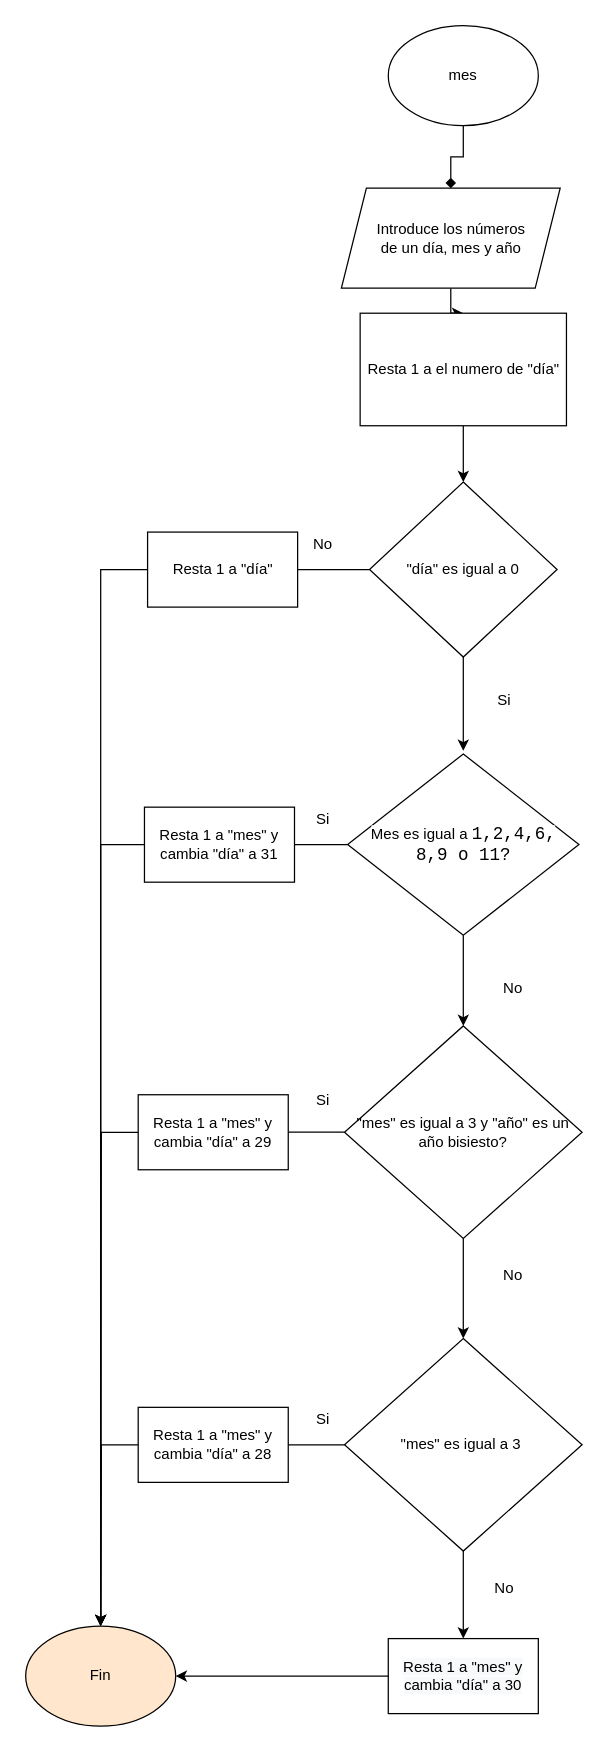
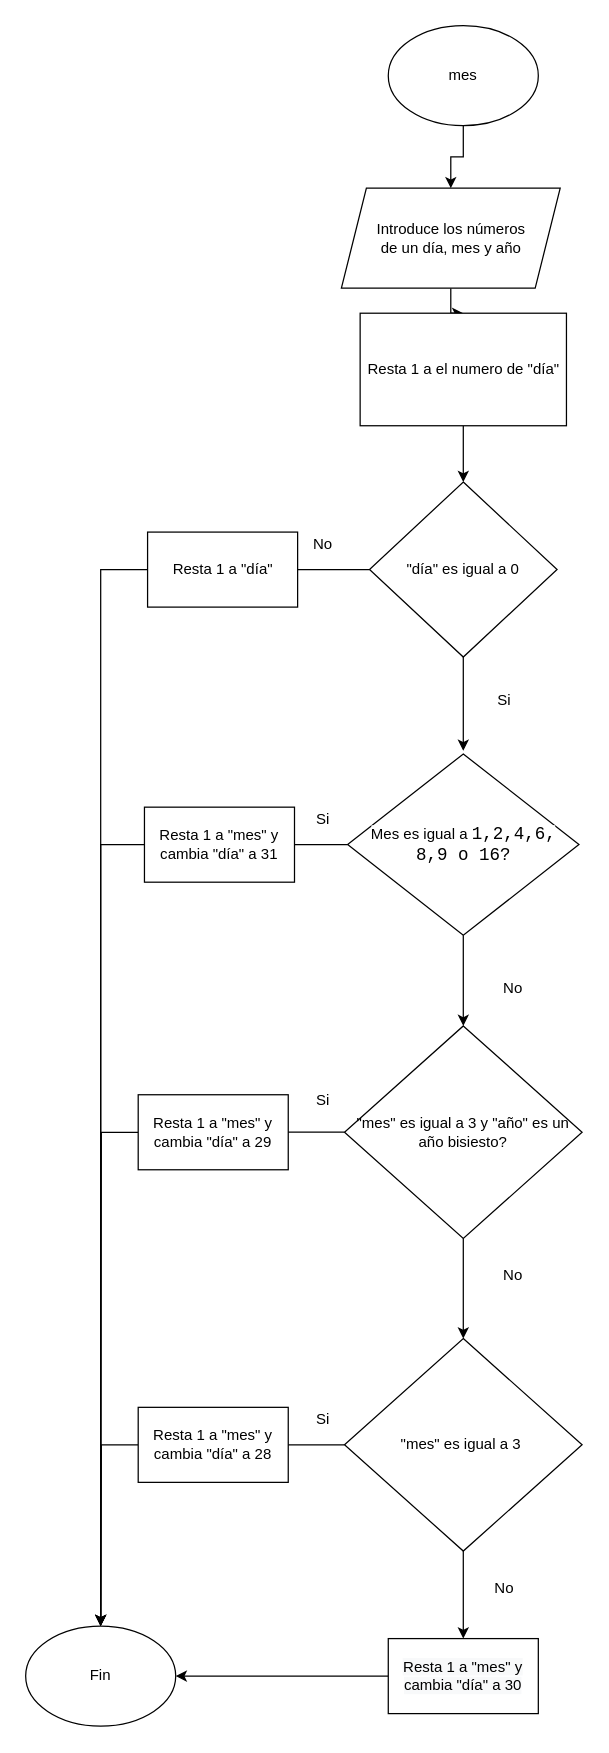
edge "mes" -> "Introduce los números de un día, mes y año": arrowhead diamond -> classic
node "Mes es igual a 1,2,4,6, 8,9 o 11?": label "Mes es igual a 1,2,4,6, 8,9 o 11?" -> "Mes es igual a 1,2,4,6, 8,9 o 16?"
node "Fin": fillcolor #ffe6cc -> #ffffff
